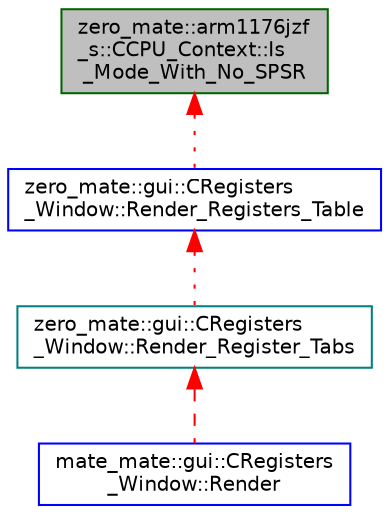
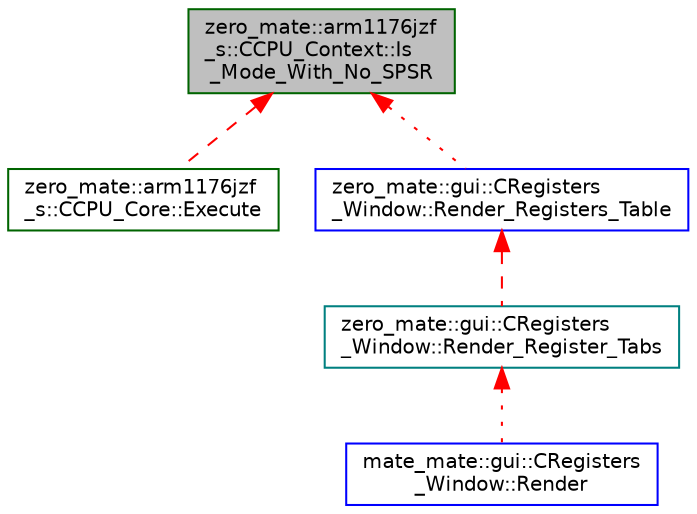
node "zero_mate::arm1176jzf _s::CCPU_Core::Execute": added
edge "zero_mate::gui::CRegisters _Window::Render_Register_Tabs" -> "zero_mate::gui::CRegisters _Window::Render_Registers_Table": style dotted -> dashed
edge "mate_mate::gui::CRegisters _Window::Render" -> "zero_mate::gui::CRegisters _Window::Render_Register_Tabs": style dashed -> dotted
